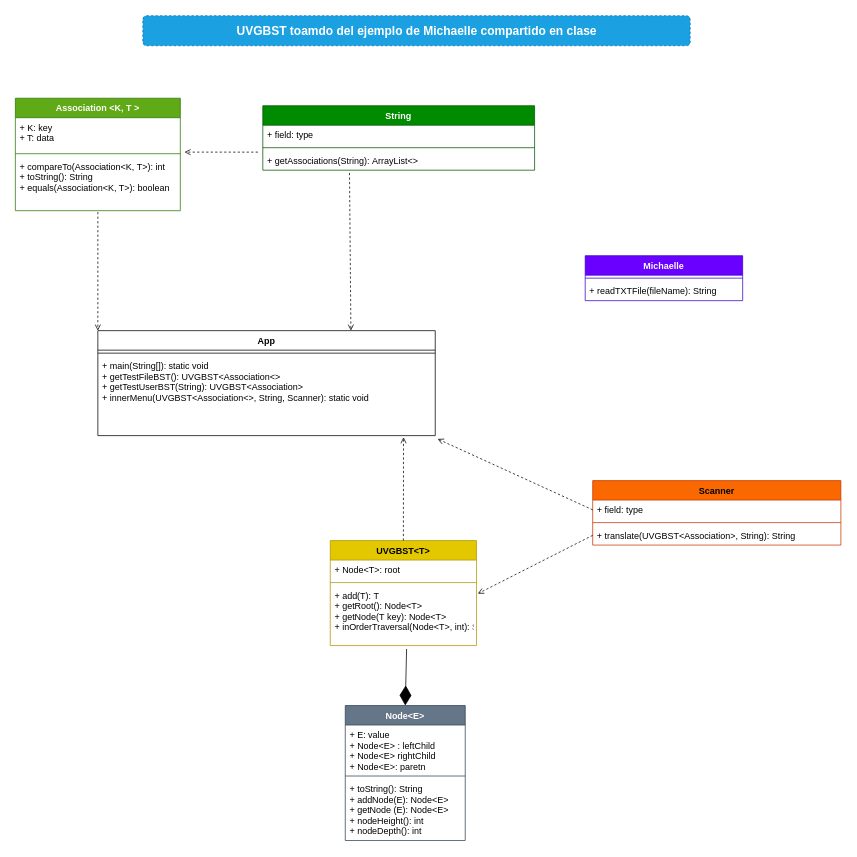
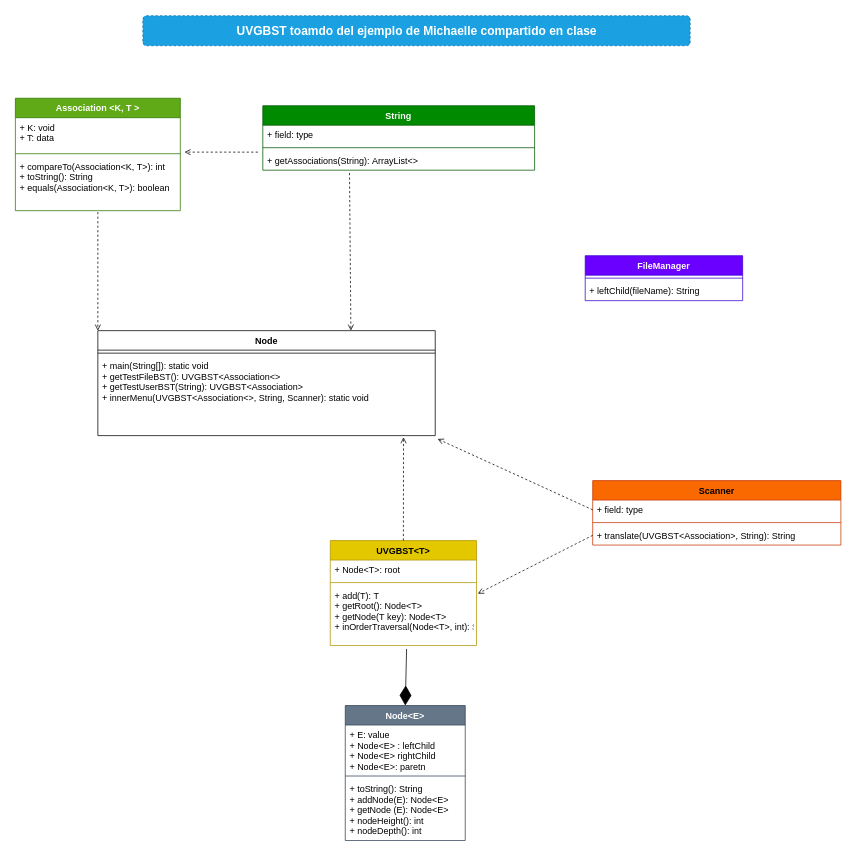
node "+ K: key + T: data": label "+ K: key + T: data" -> "+ K: void + T: data"
node "Michaelle": label "Michaelle" -> "FileManager"
node "+ readTXTFile(fileName): String": label "+ readTXTFile(fileName): String" -> "+ leftChild(fileName): String"
node "App": label "App" -> "Node"
